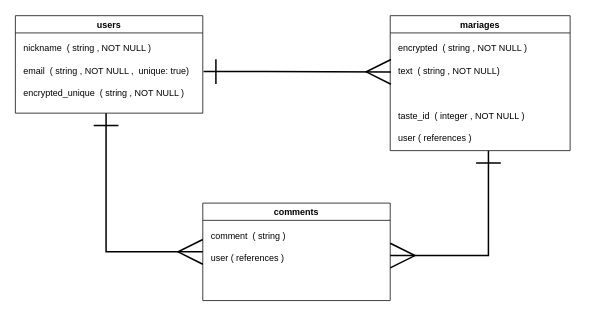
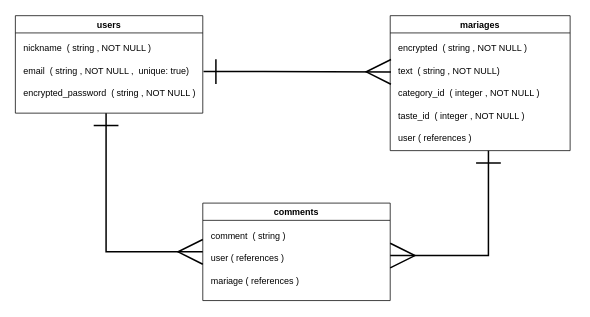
node "encrypted_unique ( string , NOT NULL )": label "encrypted_unique ( string , NOT NULL )" -> "encrypted_password ( string , NOT NULL )"
node "category_id ( integer , NOT NULL )": added
node "mariage ( references )": added
